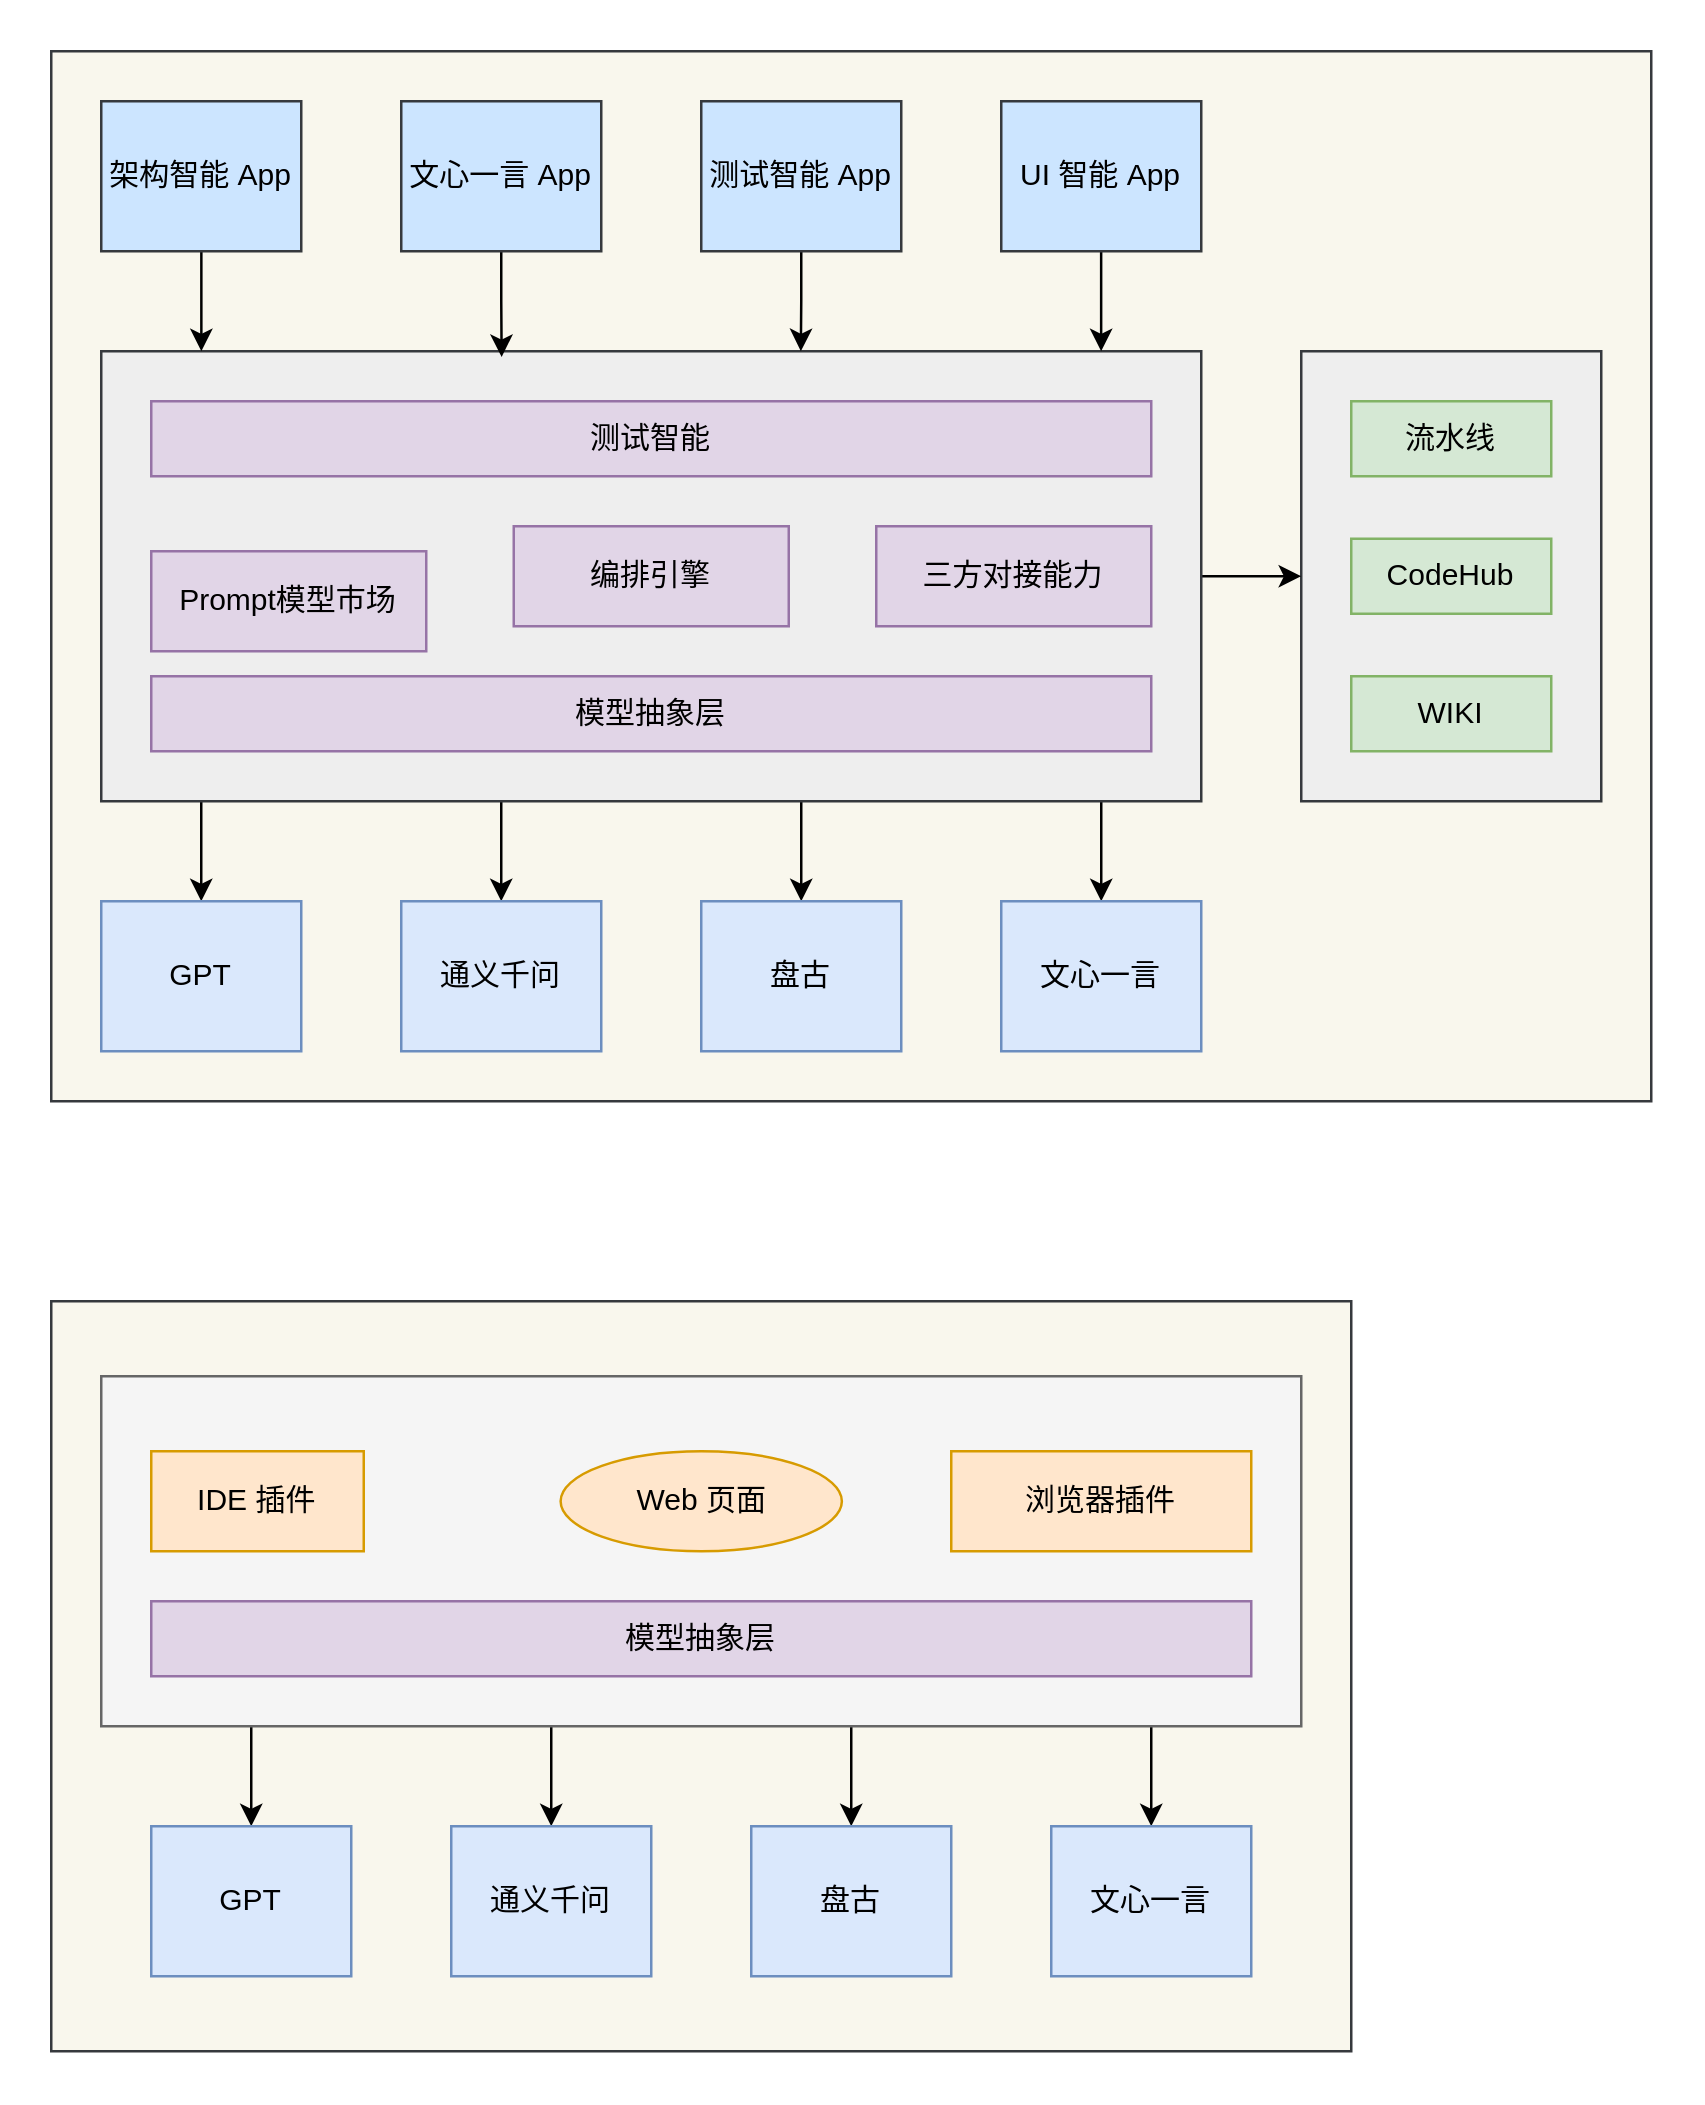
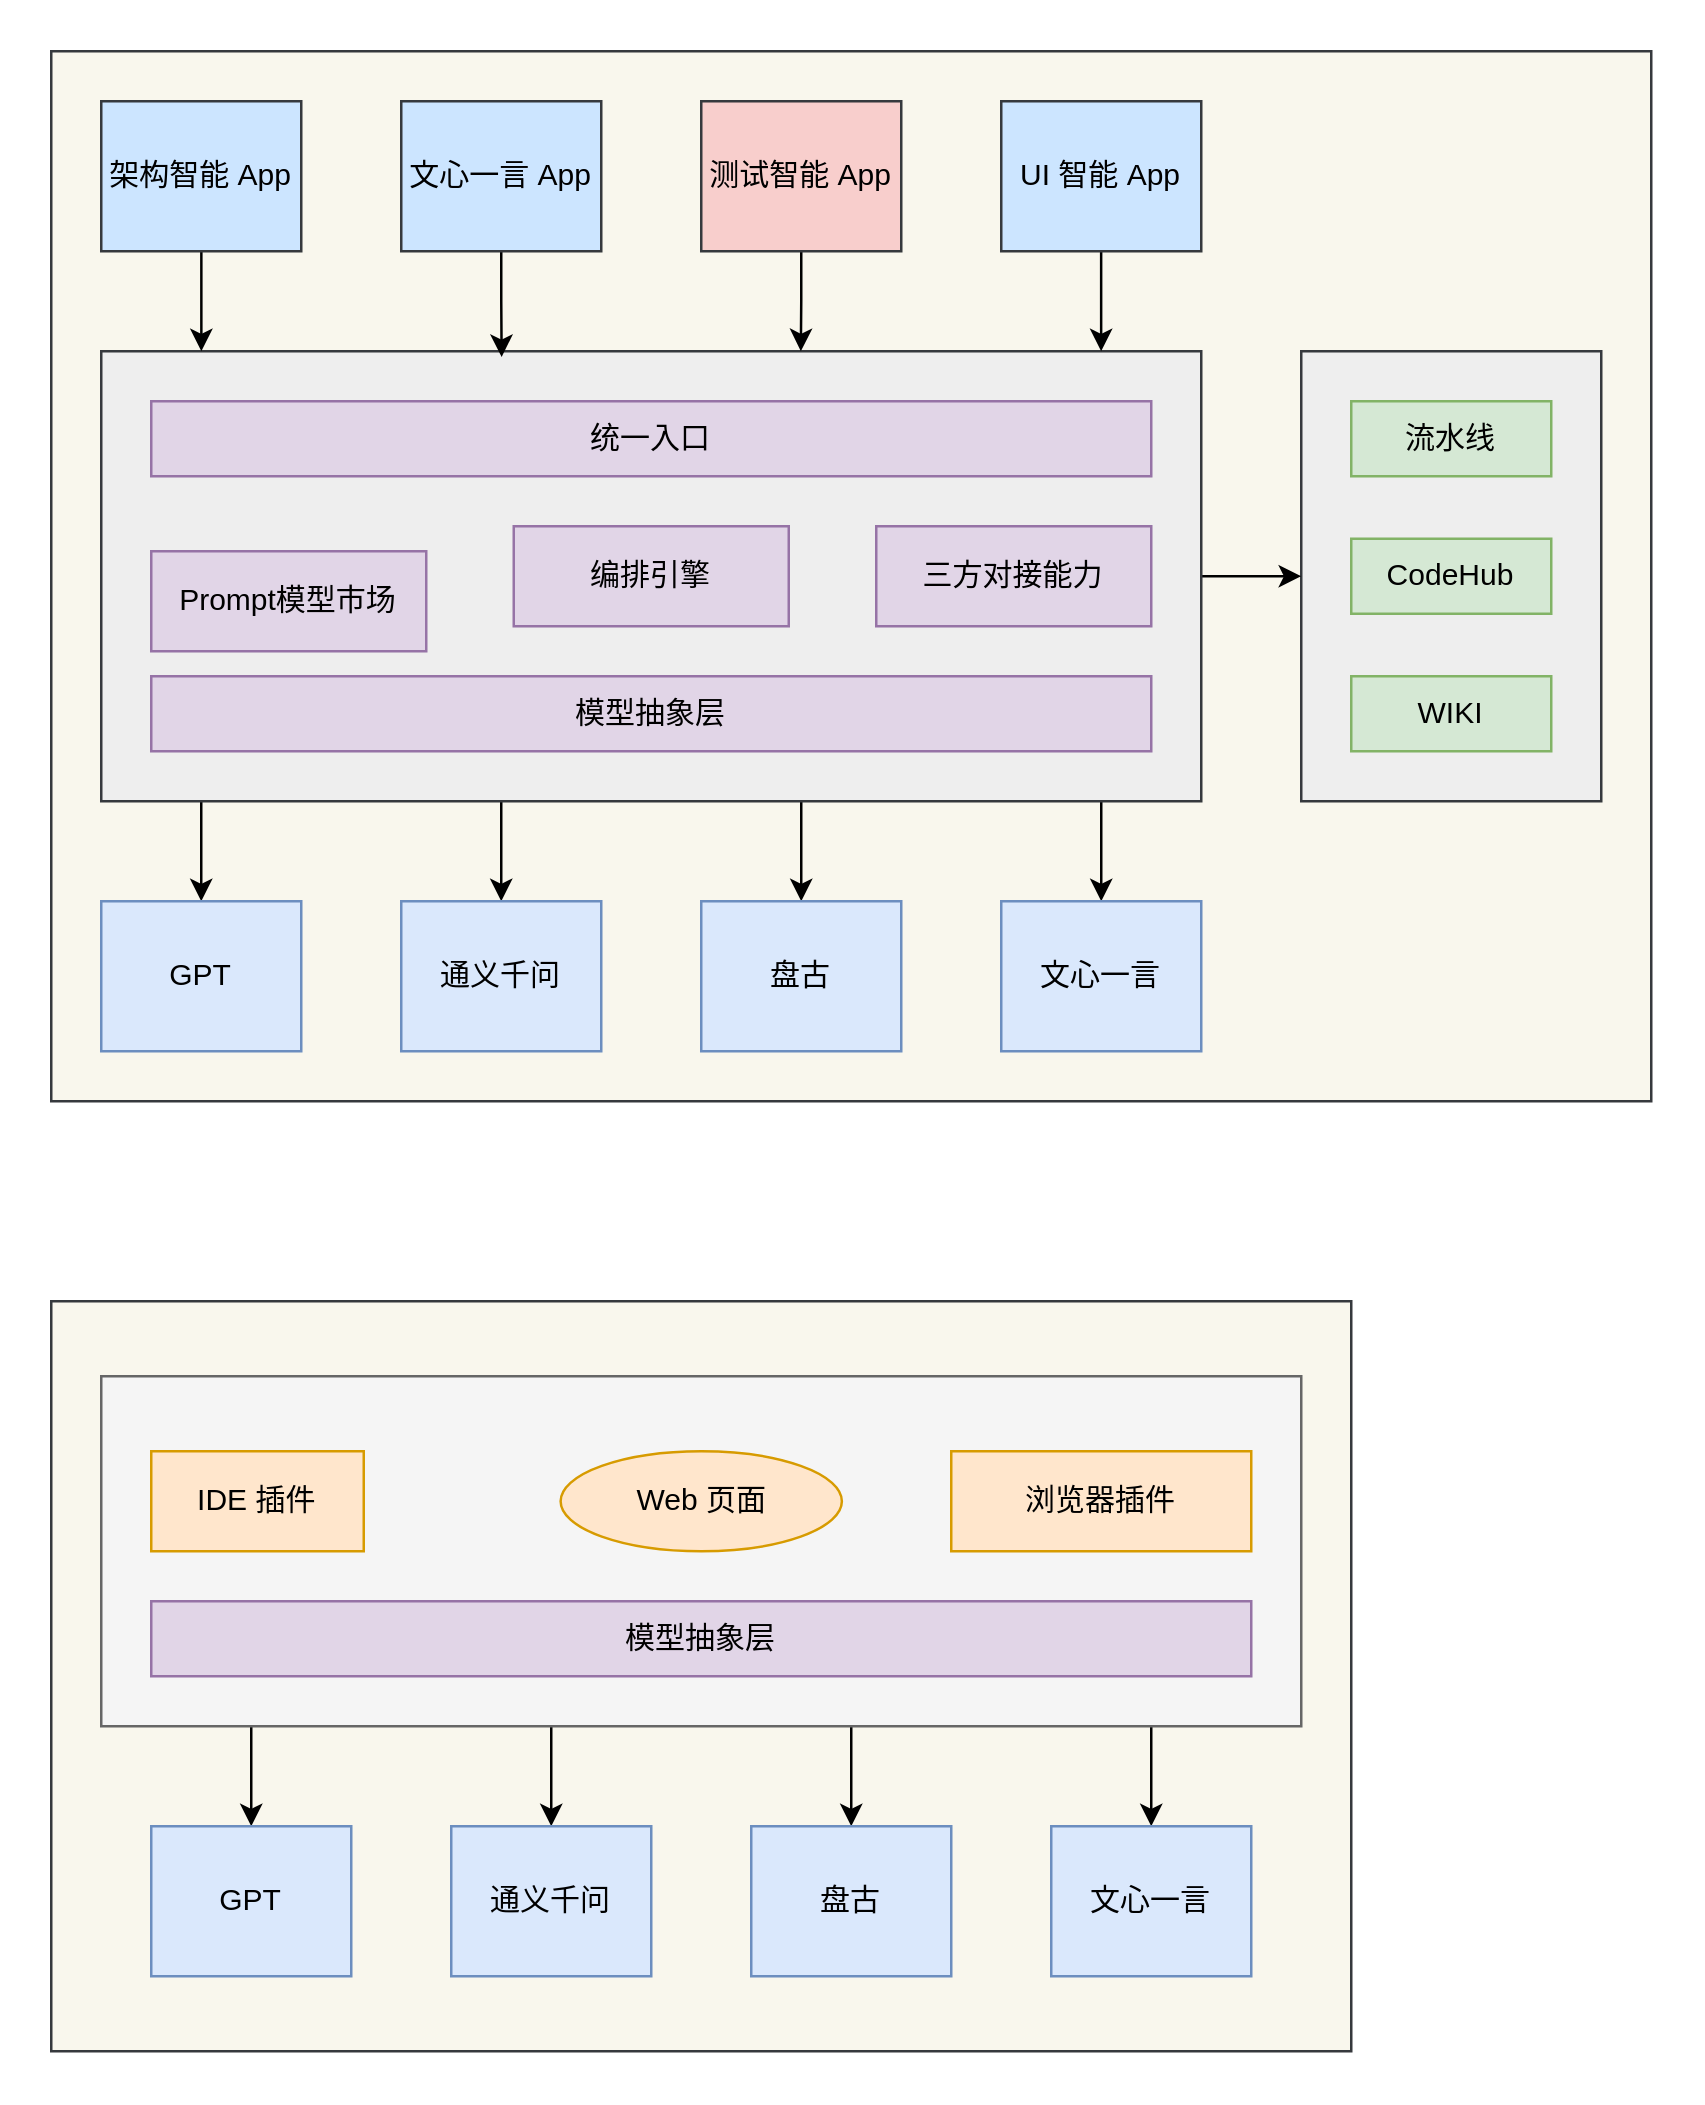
node "测试智能 App": fillcolor #cce5ff -> #f8cecc
node "测试智能": label "测试智能" -> "统一入口"
